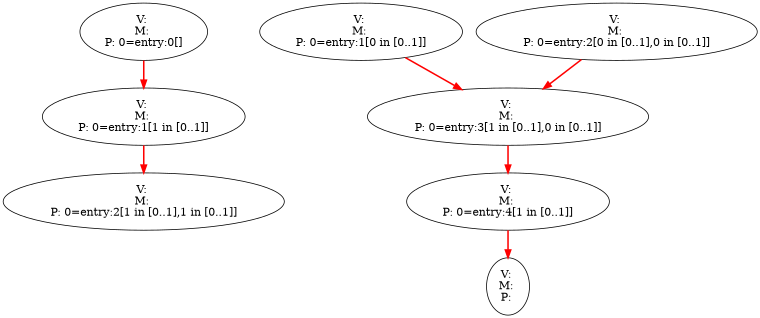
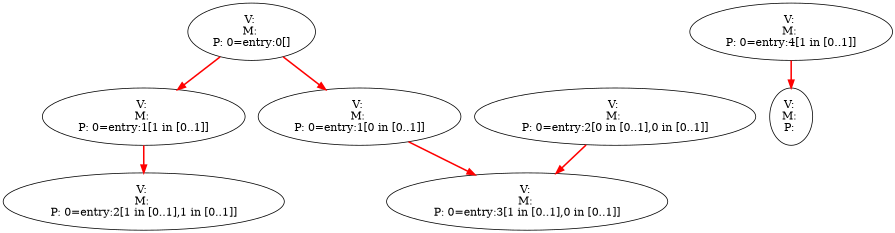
edge "V: M: P: 0=entry:0[]" -> "V: M: P: 0=entry:1[0 in [0..1]]": added
edge "V: M: P: 0=entry:3[1 in [0..1],0 in [0..1]]" -> "V: M: P: 0=entry:4[1 in [0..1]]": removed
